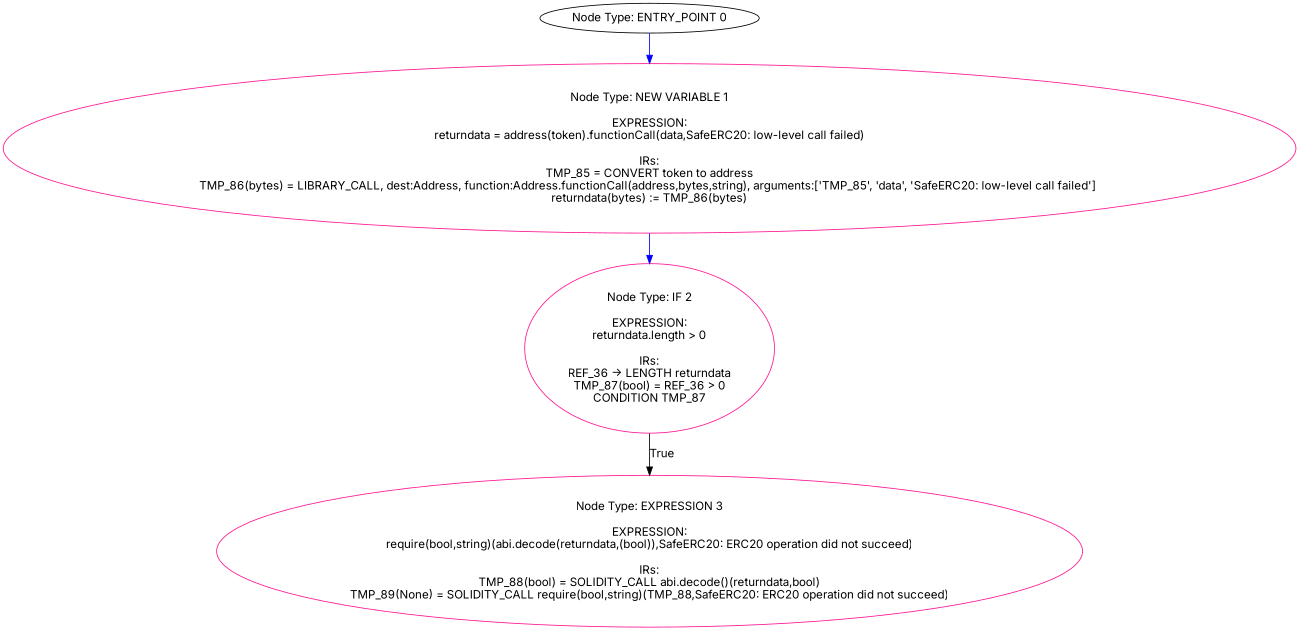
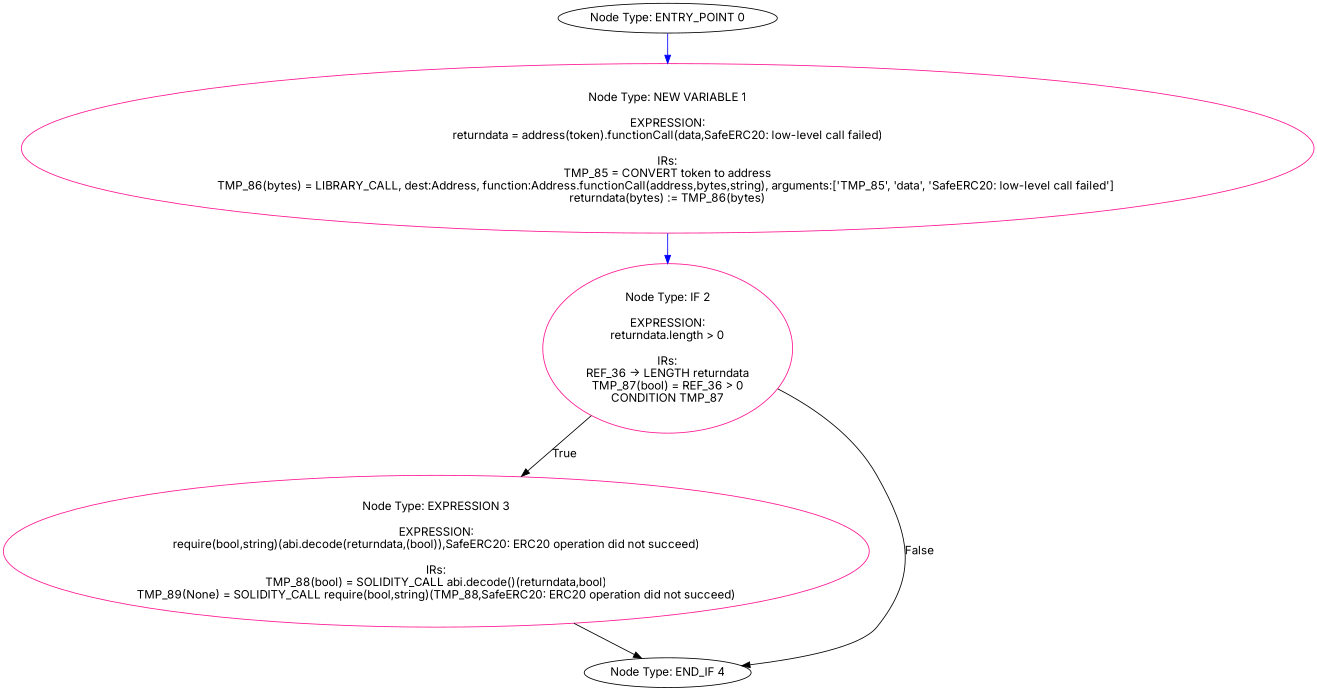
node "Node Type: END_IF 4": added
